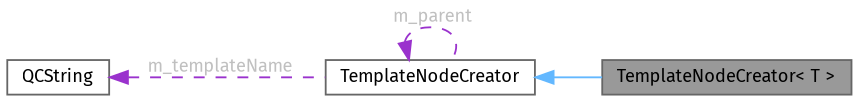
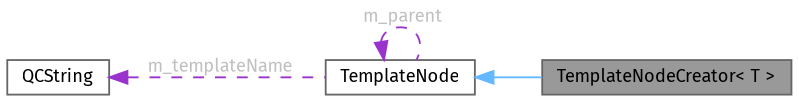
node "TemplateNodeCreator": label "TemplateNodeCreator" -> "TemplateNode"
